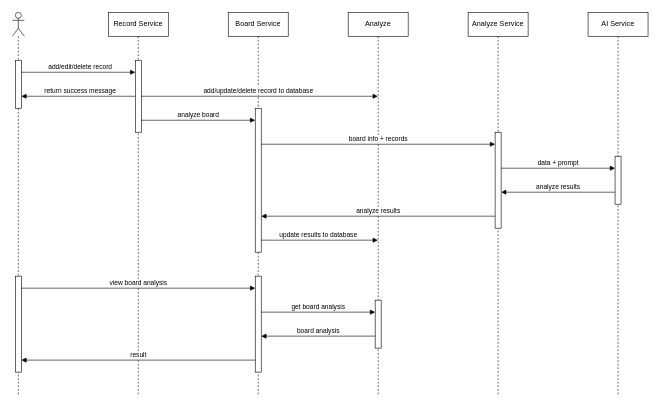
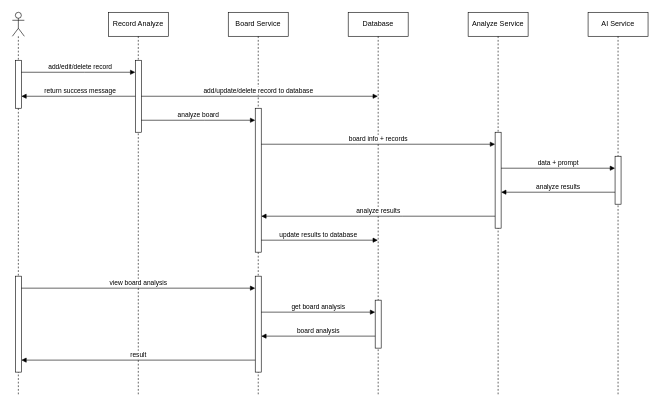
node "Record Service": label "Record Service" -> "Record Analyze"
node "Analyze": label "Analyze" -> "Database"
